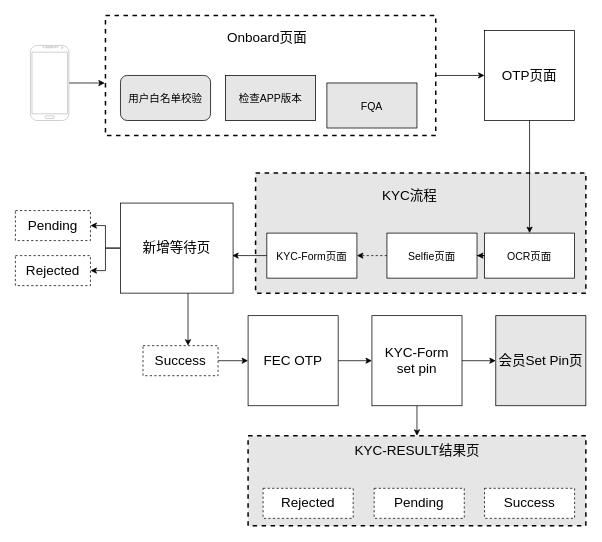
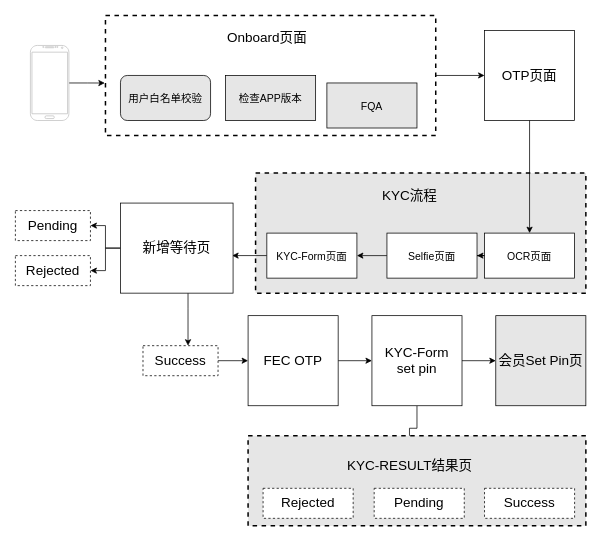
edge "Selfie页面" -> "KYC-Form页面": style dashed -> solid
node "KYC-RESULT结果页": moved (417, 450) -> (409, 465)
